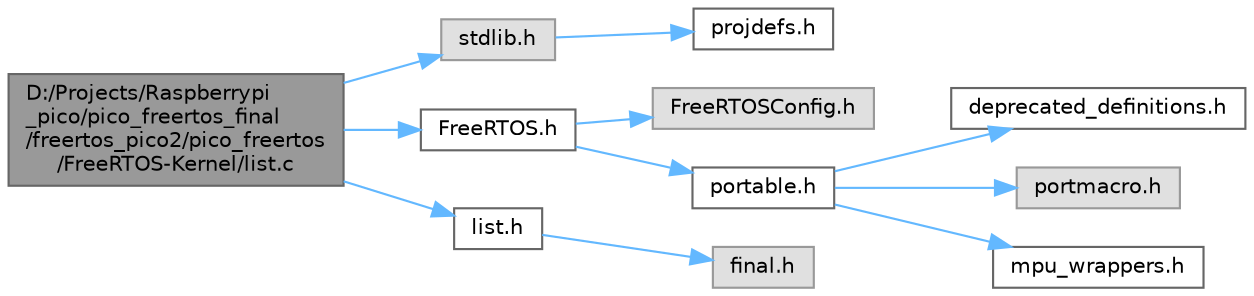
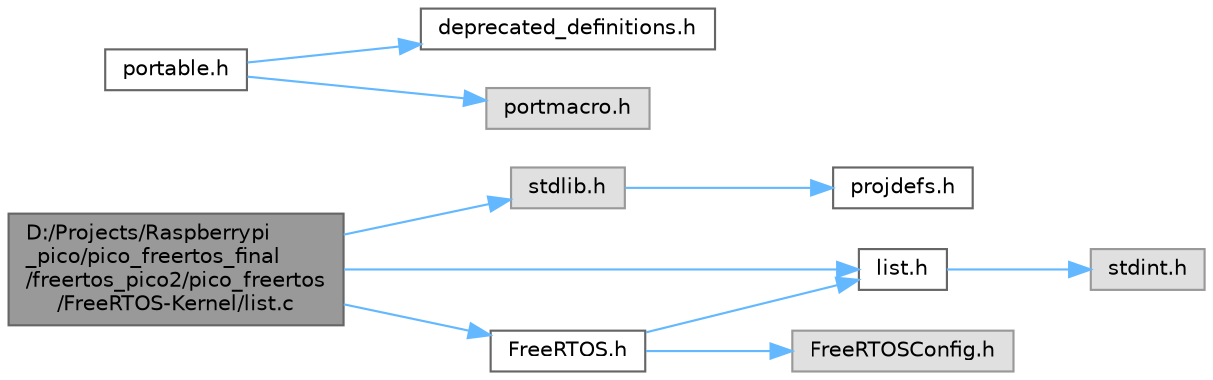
edge "FreeRTOS.h" -> "portable.h": now "FreeRTOS.h" -> "list.h"
node "final.h": label "final.h" -> "stdint.h"
node "mpu_wrappers.h": removed
